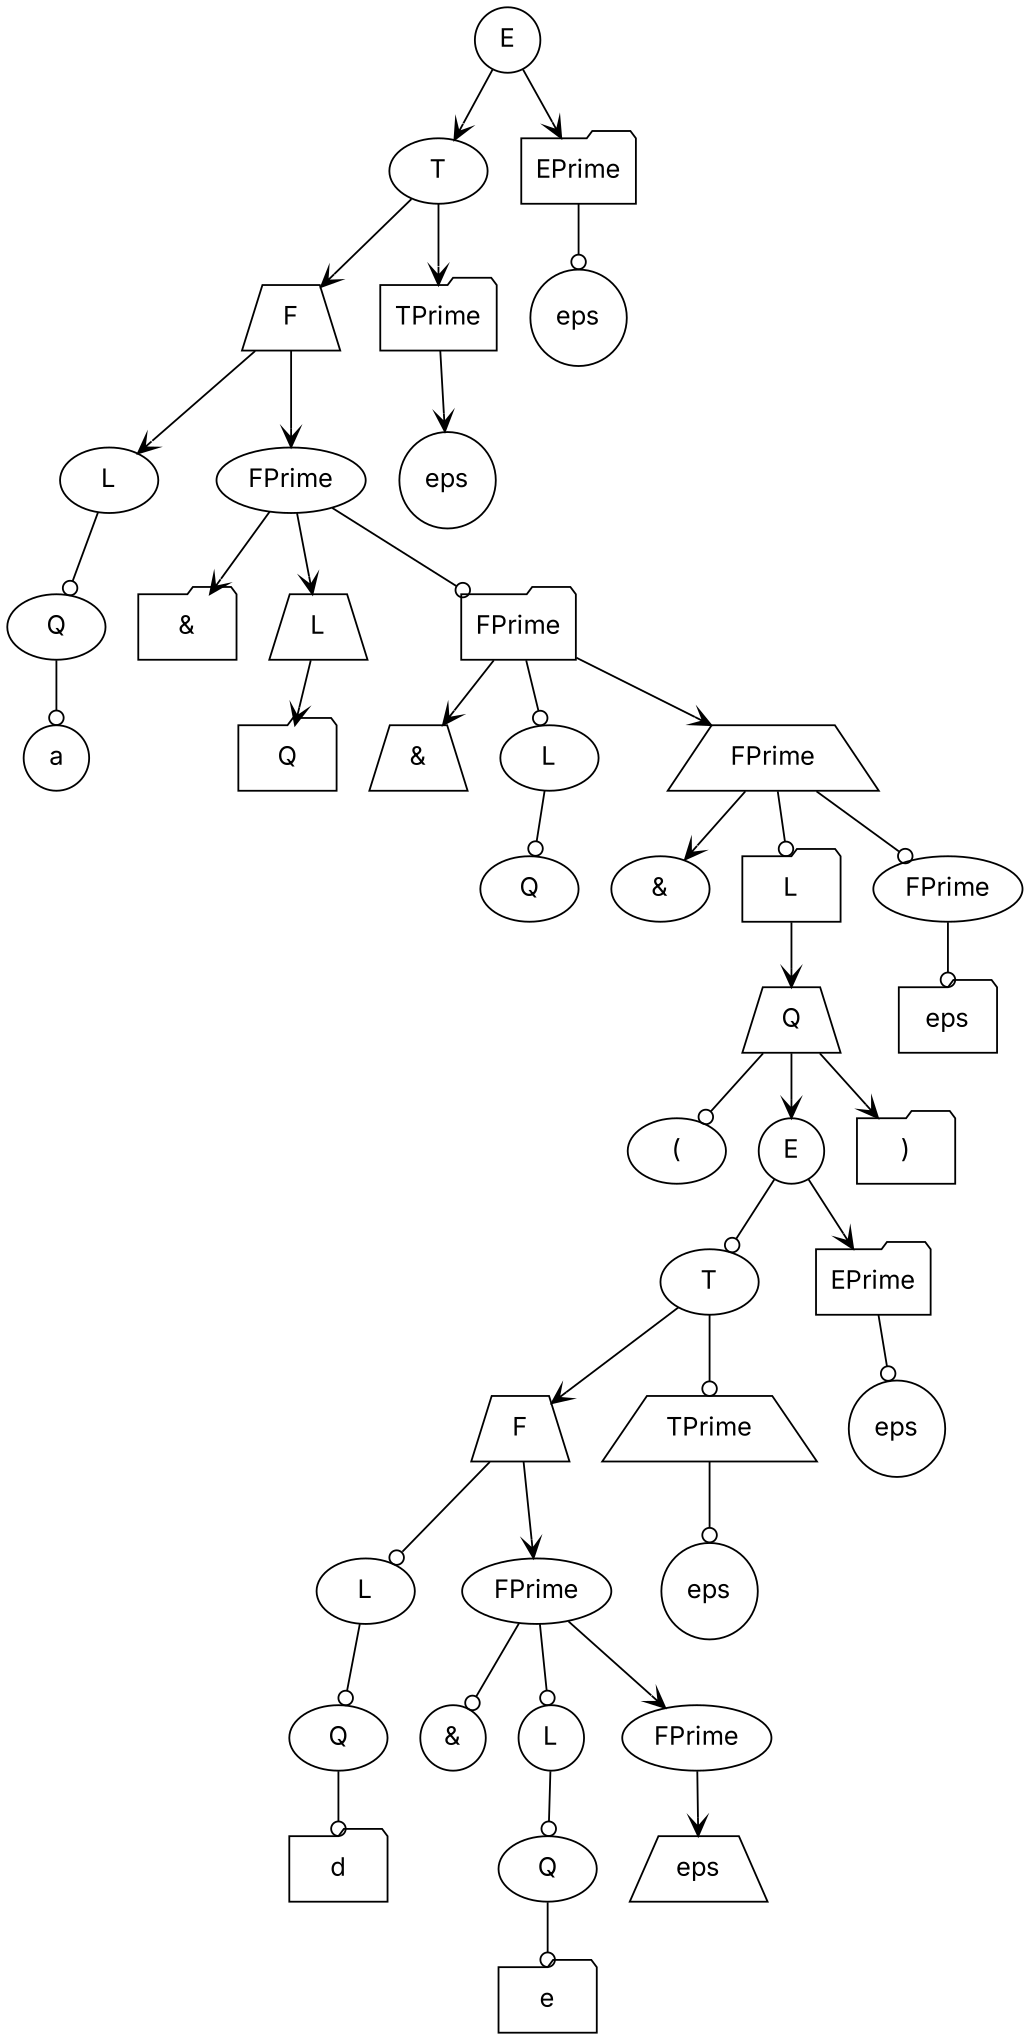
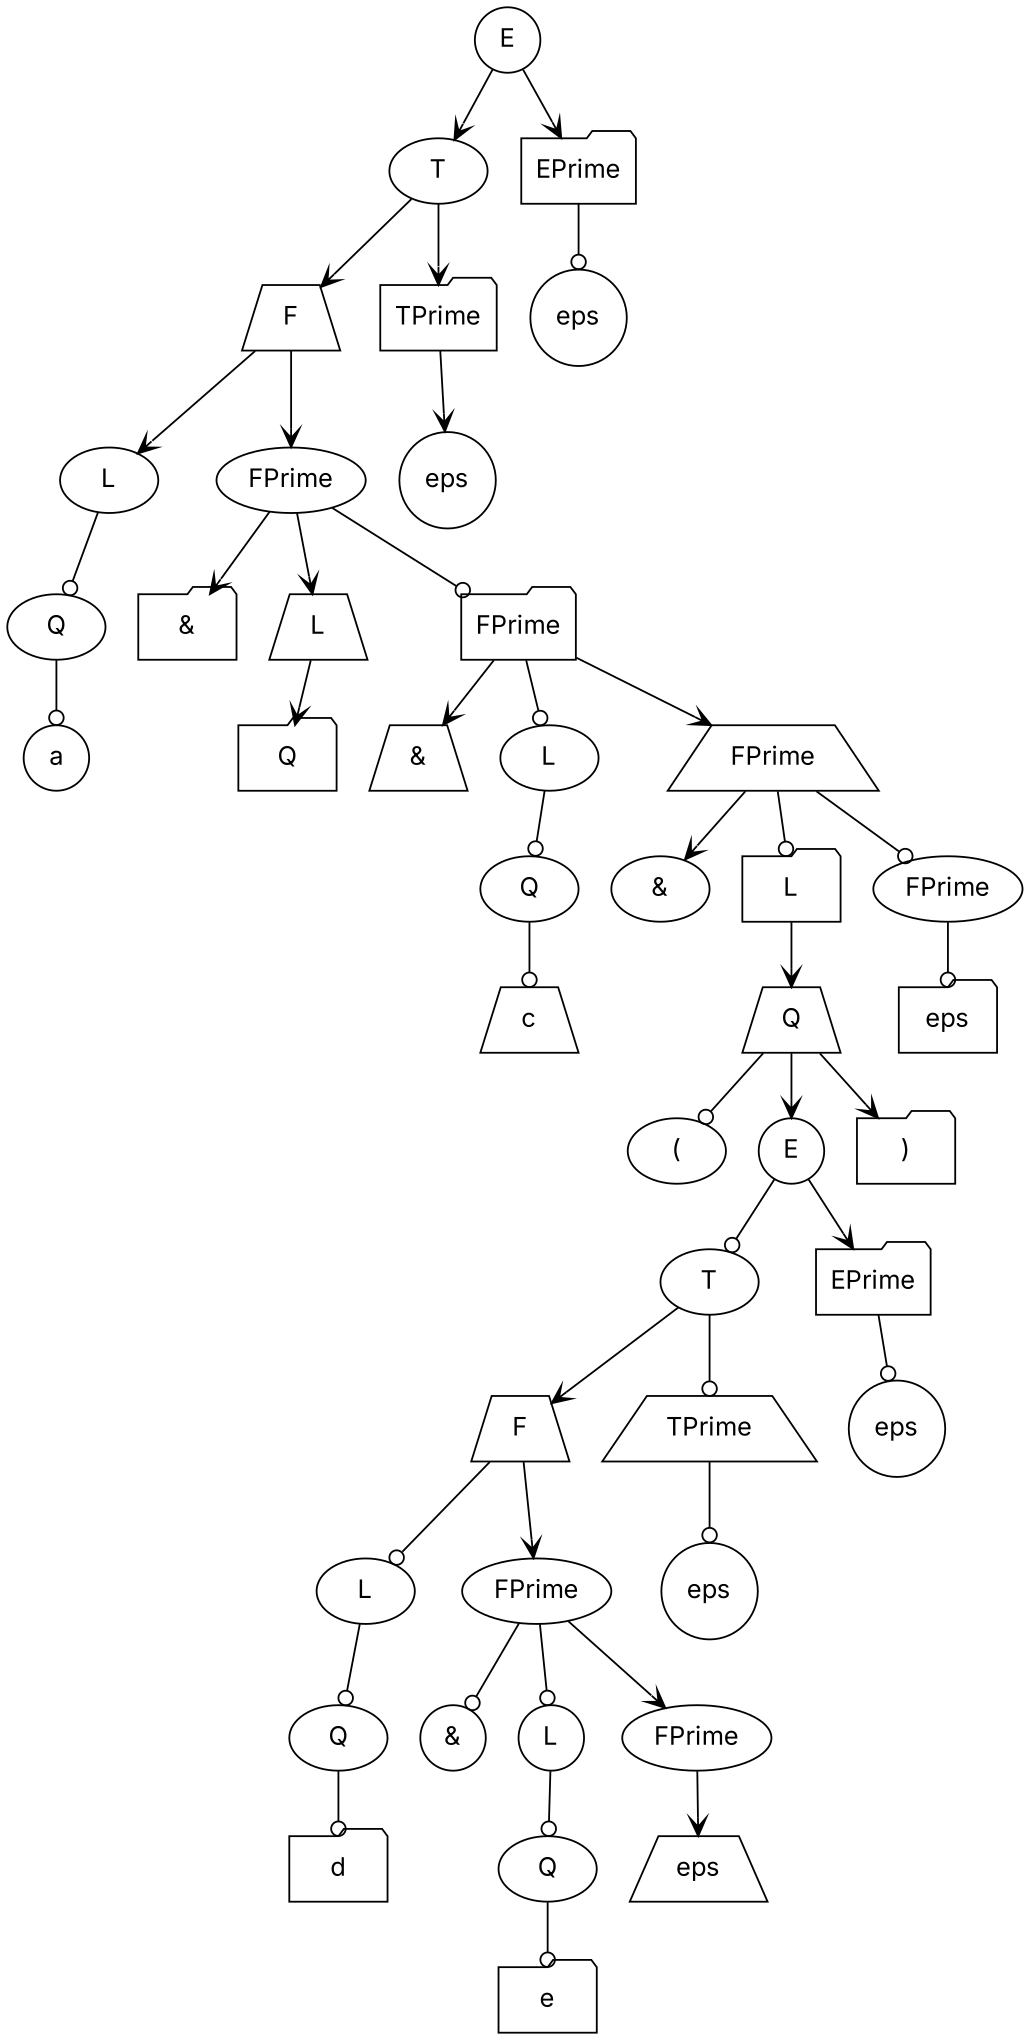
node "c": added
